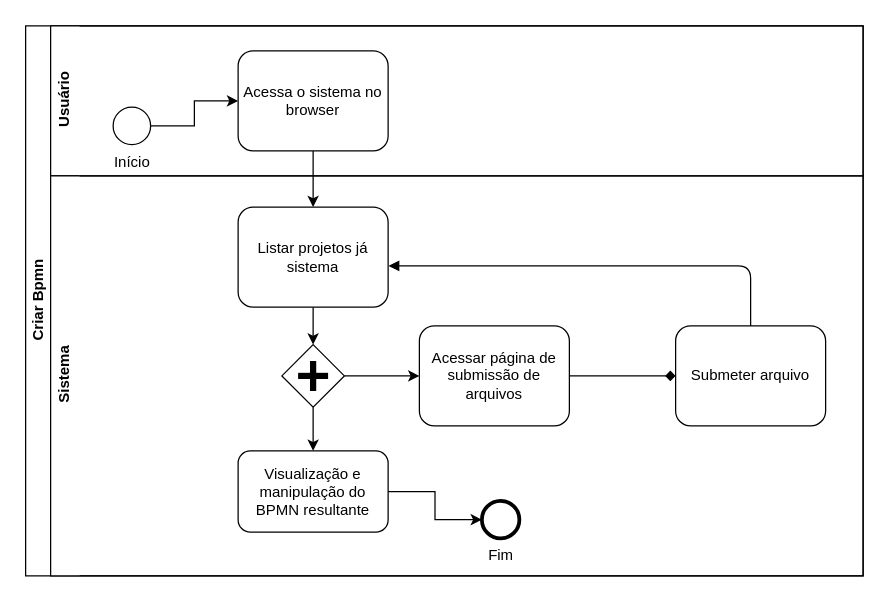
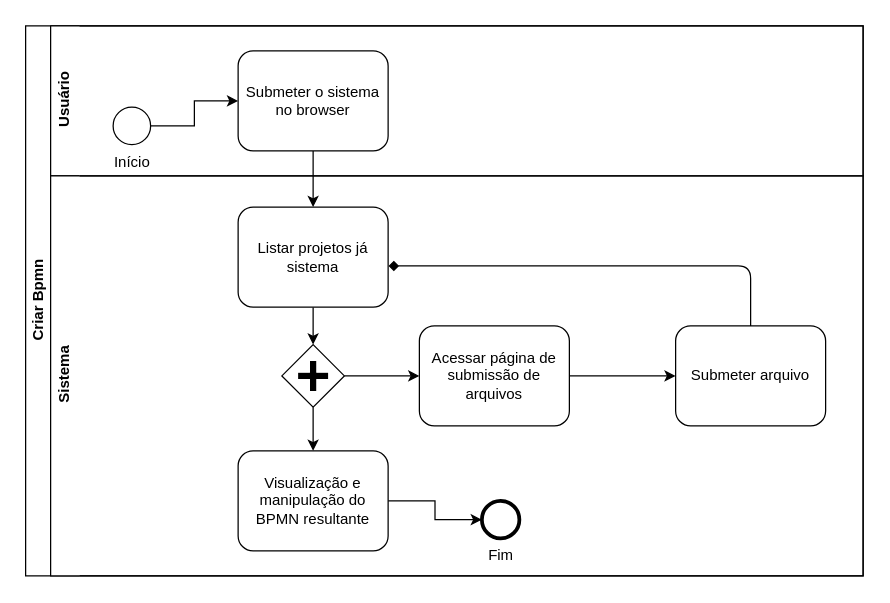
node "Acessa o sistema no browser": label "Acessa o sistema no browser" -> "Submeter o sistema no browser"
edge "Submeter arquivo" -> "Listar projetos já sistema": arrowhead block -> diamond
edge "Acessar página de submissão de arquivos" -> "Submeter arquivo": arrowhead diamond -> classic
node "Visualização e manipulação do BPMN resultante": size 150x81 -> 150x100
